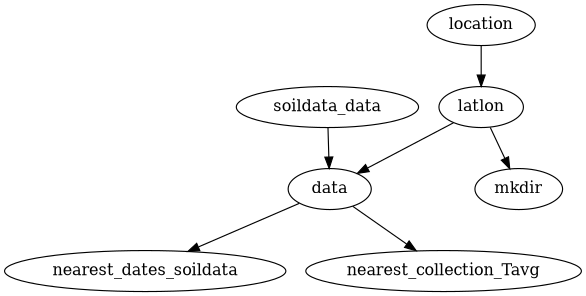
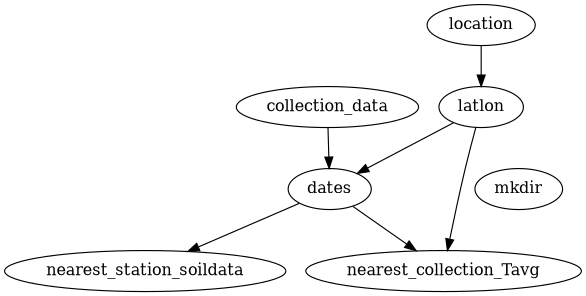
node "soildata_data": label "soildata_data" -> "collection_data"
edge "latlon" -> "mkdir": now "latlon" -> "nearest_collection_Tavg"
node "data": label "data" -> "dates"
node "nearest_dates_soildata": label "nearest_dates_soildata" -> "nearest_station_soildata"
